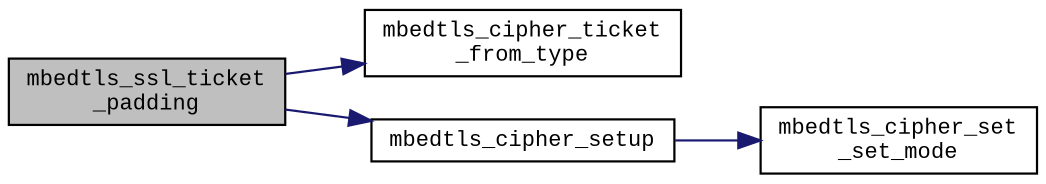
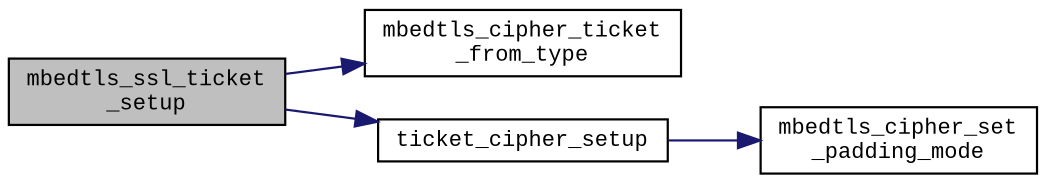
node "mbedtls_ssl_ticket _padding": label "mbedtls_ssl_ticket _padding" -> "mbedtls_ssl_ticket _setup"
node "mbedtls_cipher_setup": label "mbedtls_cipher_setup" -> "ticket_cipher_setup"
node "mbedtls_cipher_set _set_mode": label "mbedtls_cipher_set _set_mode" -> "mbedtls_cipher_set _padding_mode"
